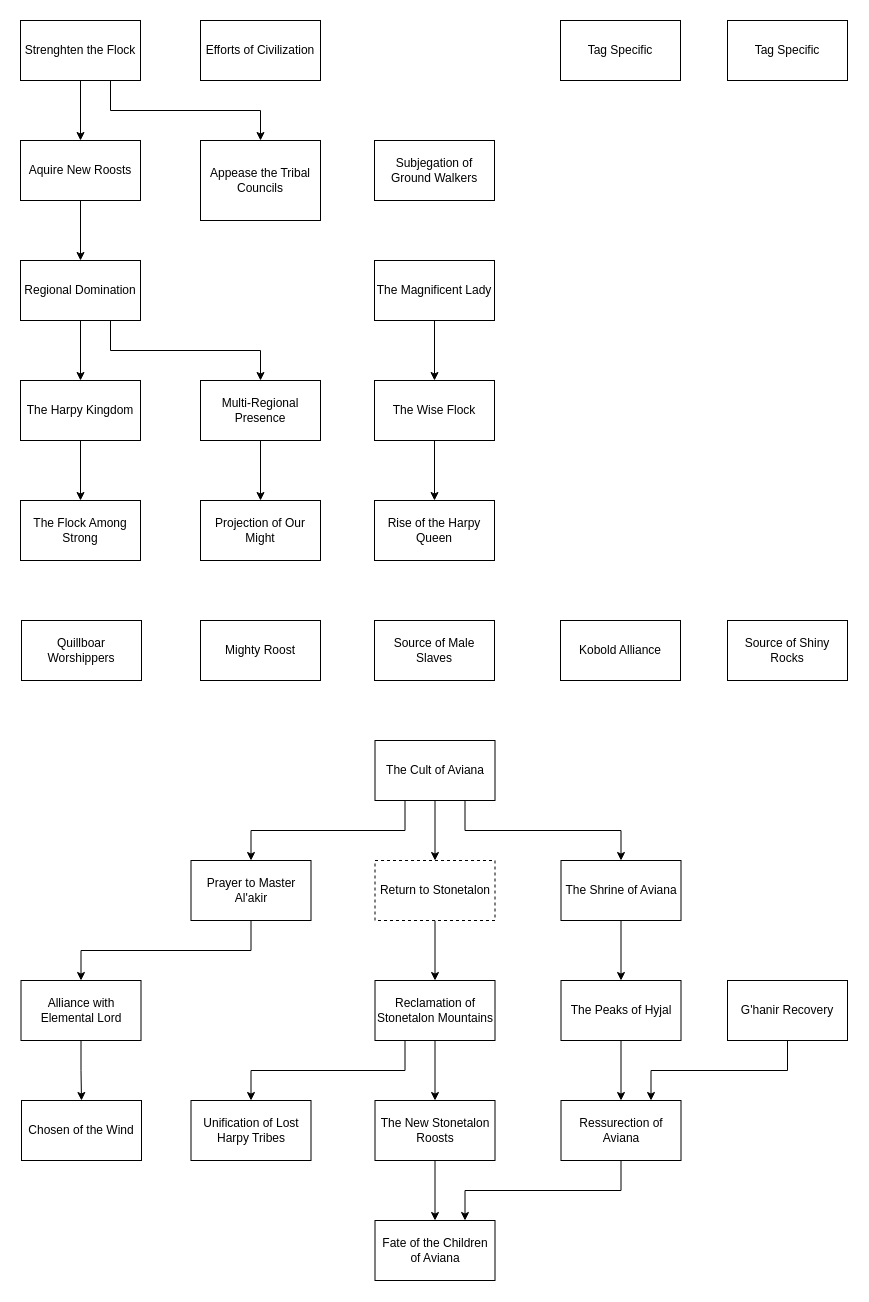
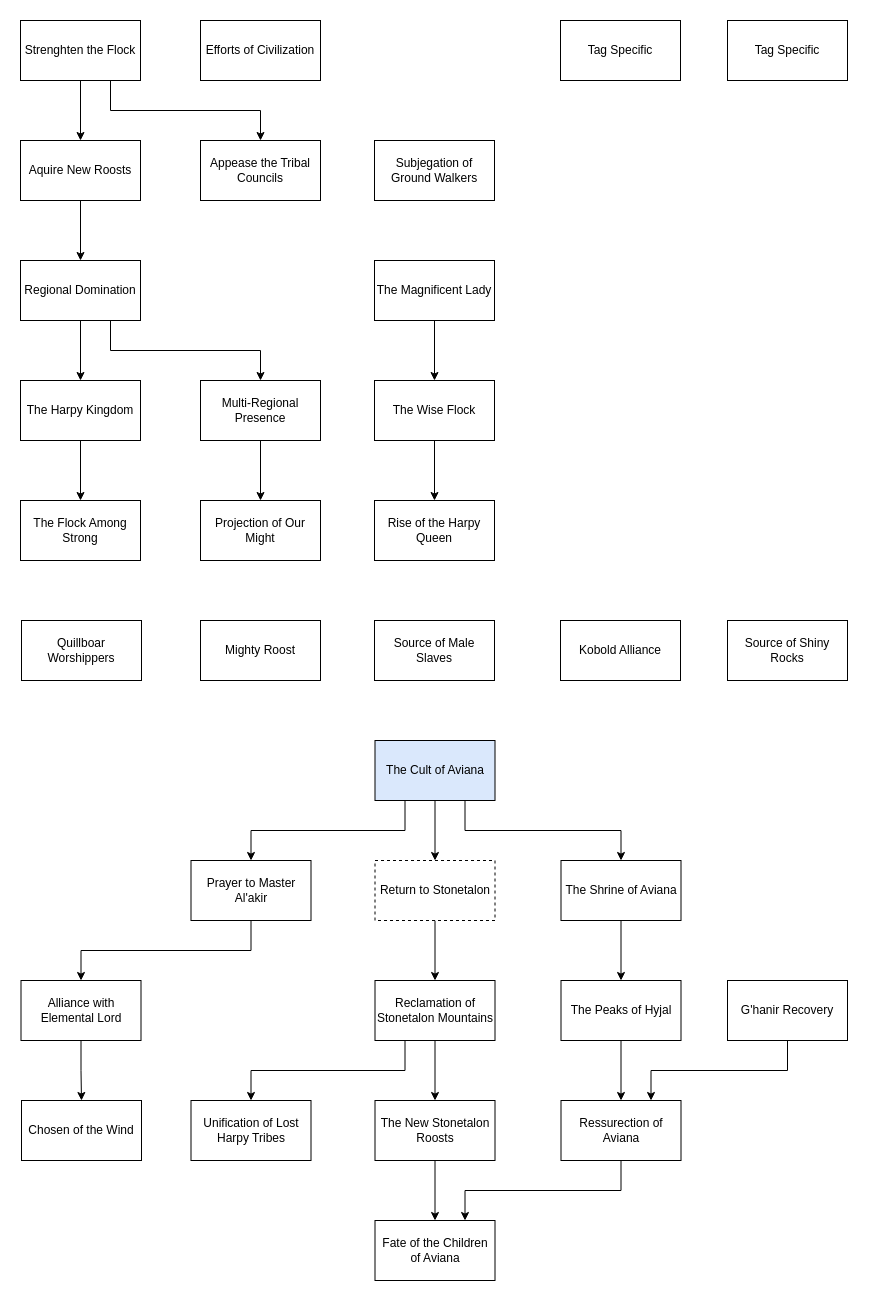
node "Appease the Tribal Councils": size 120x80 -> 120x60
node "The Cult of Aviana": fillcolor #ffffff -> #dae8fc
